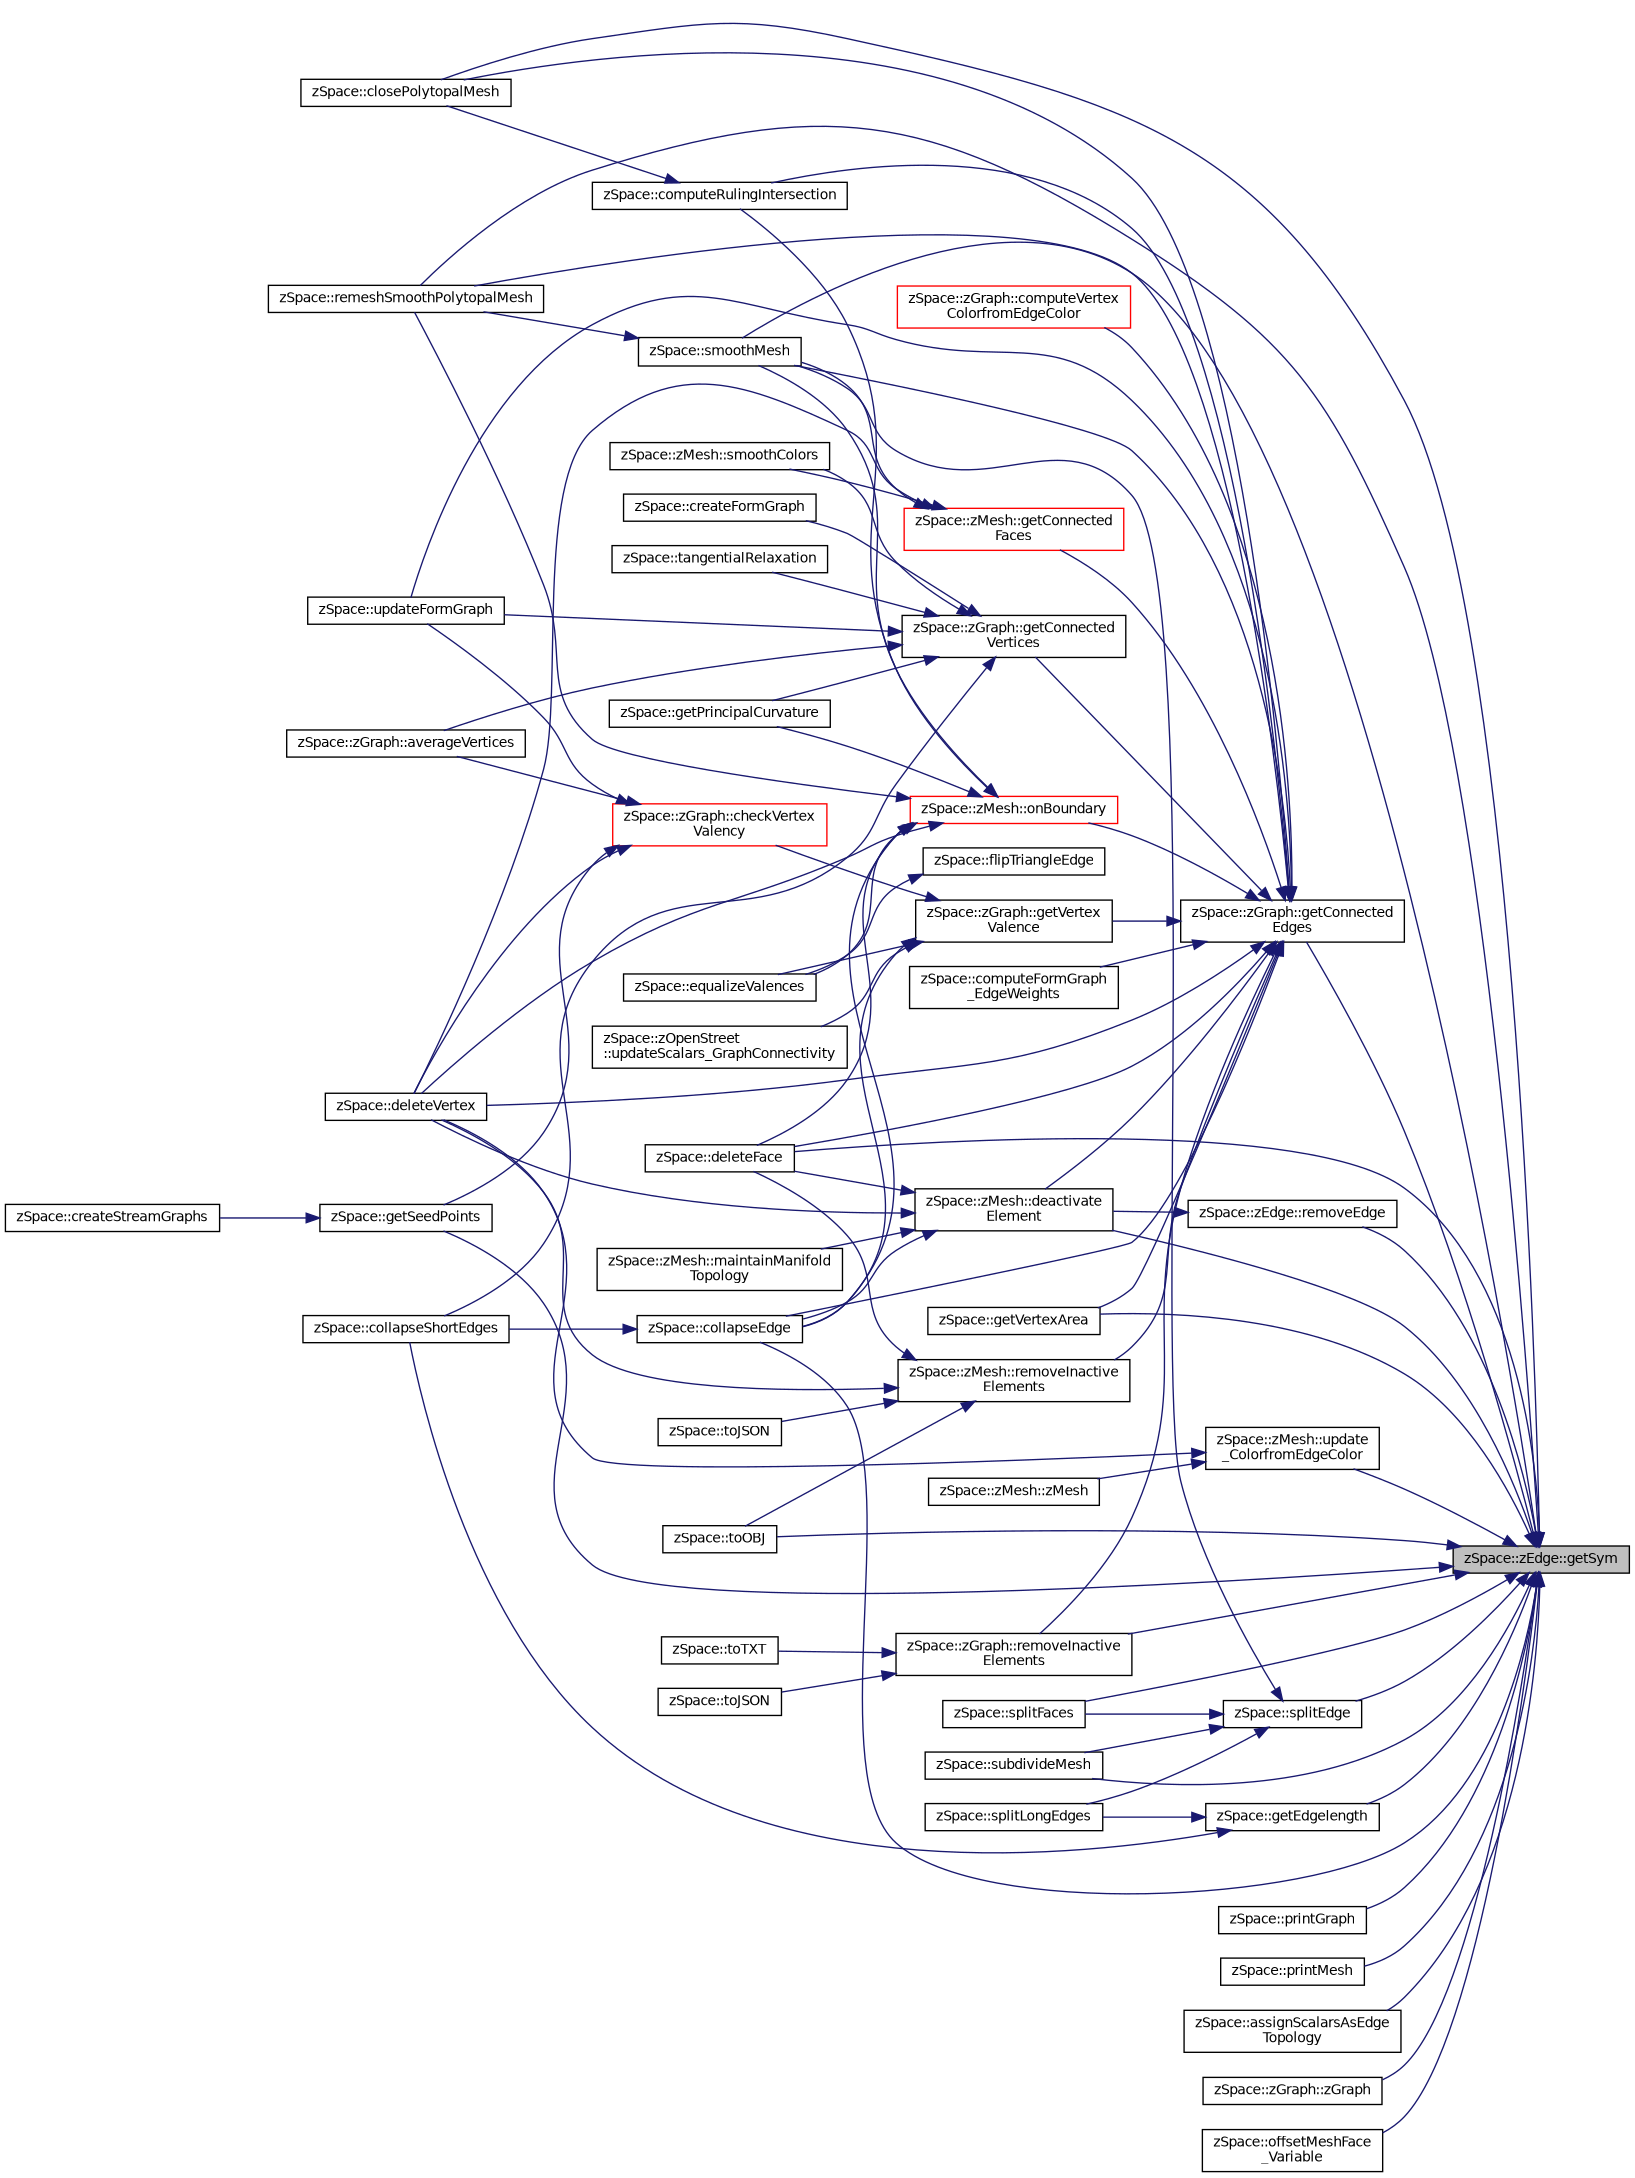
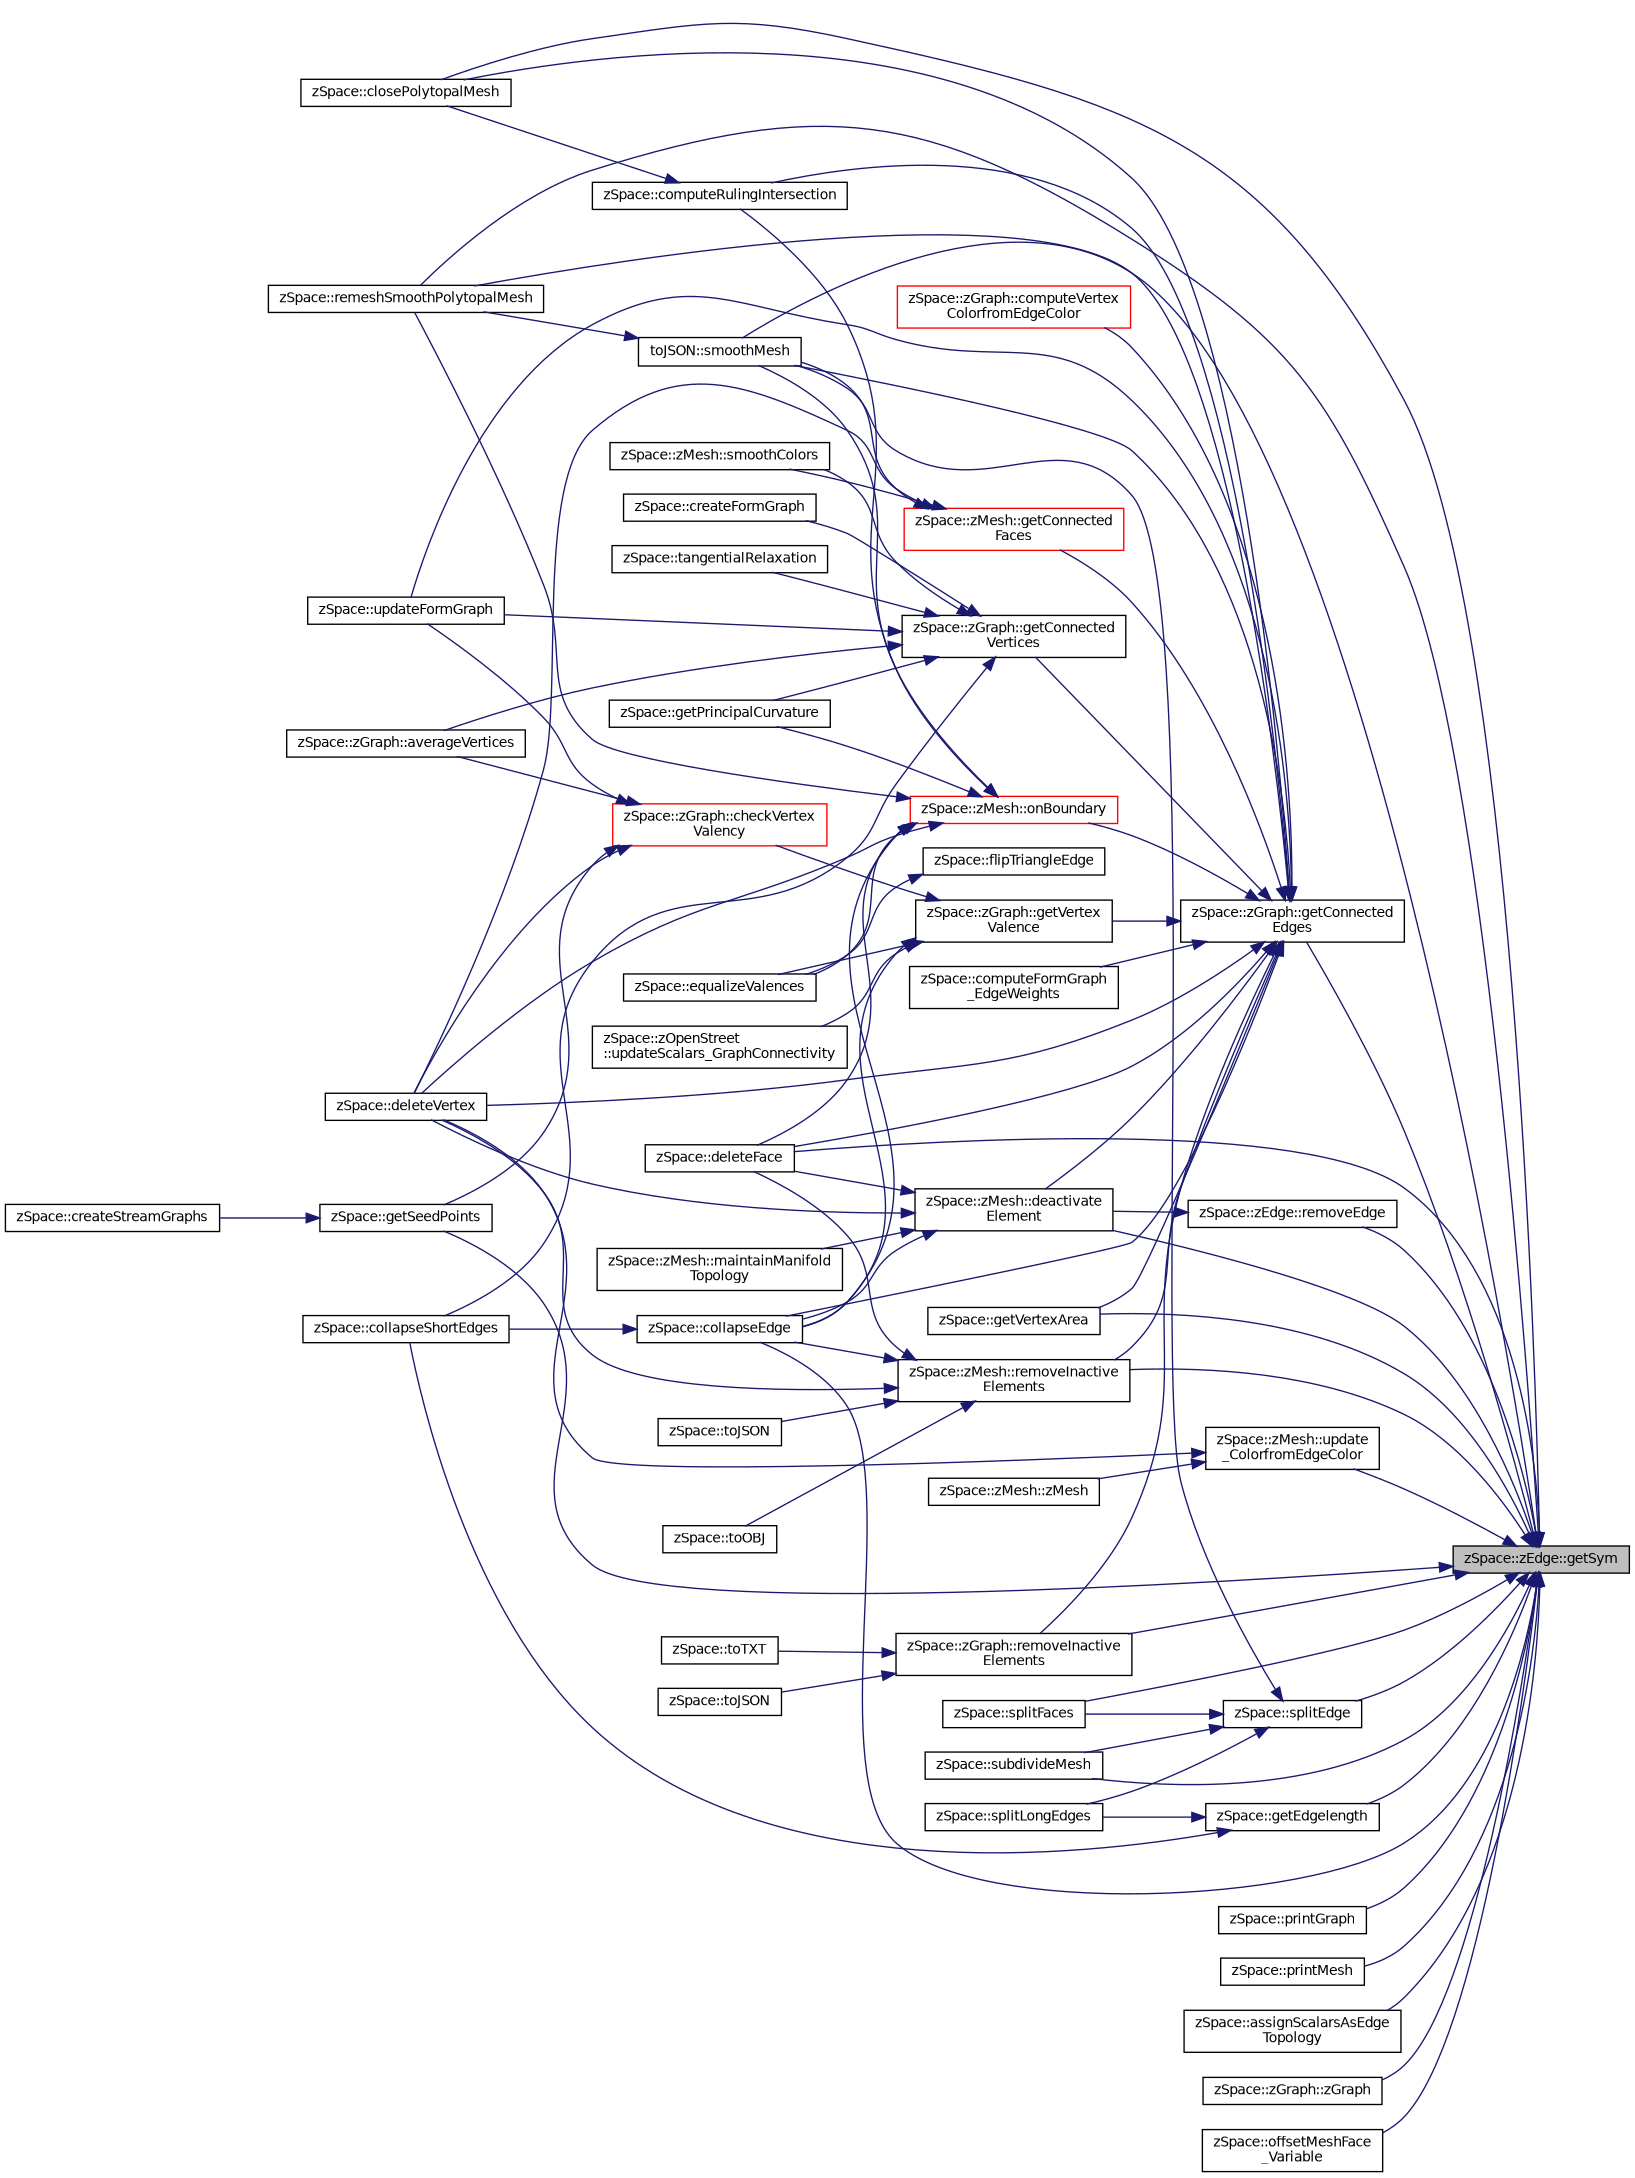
node "zSpace::smoothMesh": label "zSpace::smoothMesh" -> "toJSON::smoothMesh"
edge "zSpace::collapseEdge" -> "zSpace::zMesh::removeInactive Elements": added
edge "zSpace::toOBJ" -> "zSpace::zEdge::getSym": now "zSpace::zMesh::removeInactive Elements" -> "zSpace::zEdge::getSym"
